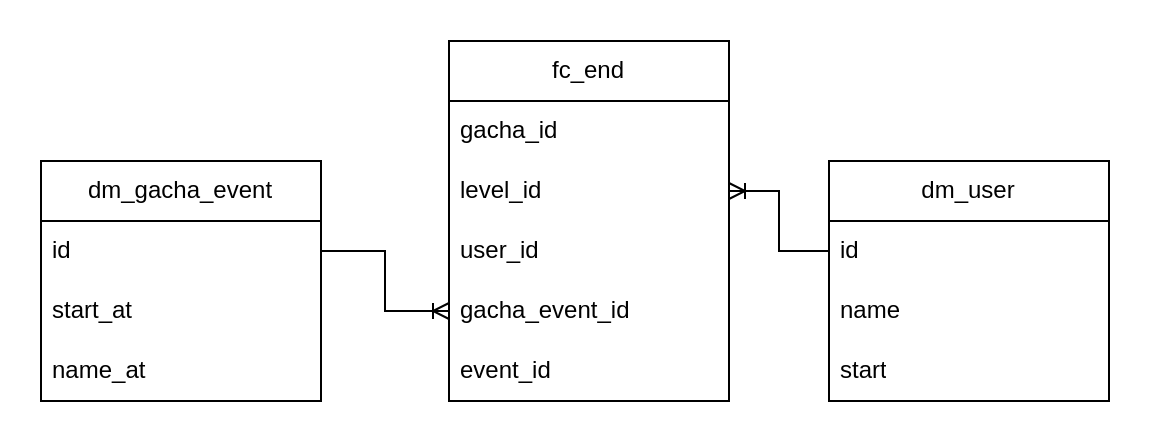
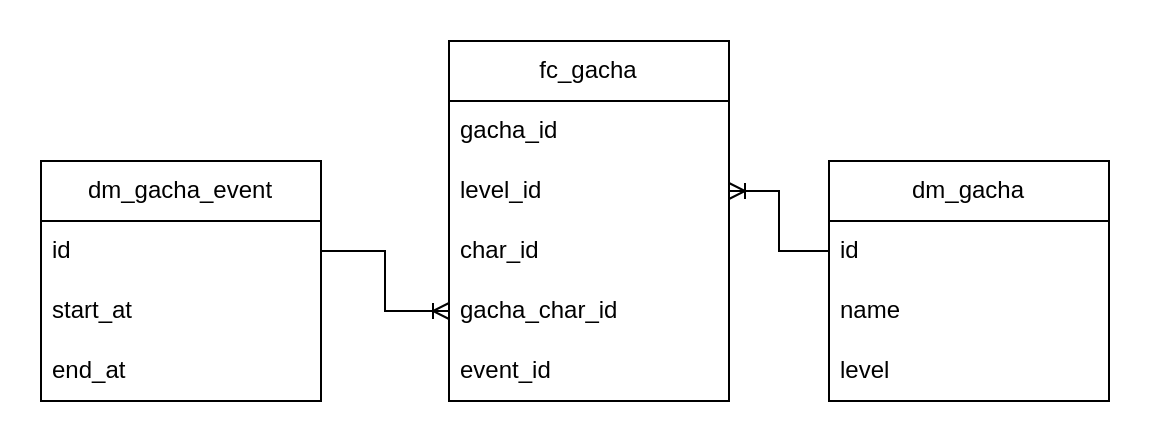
node "fc_end": label "fc_end" -> "fc_gacha"
node "dm_user": label "dm_user" -> "dm_gacha"
node "user_id": label "user_id" -> "char_id"
node "gacha_event_id": label "gacha_event_id" -> "gacha_char_id"
node "name_at": label "name_at" -> "end_at"
node "start": label "start" -> "level"
